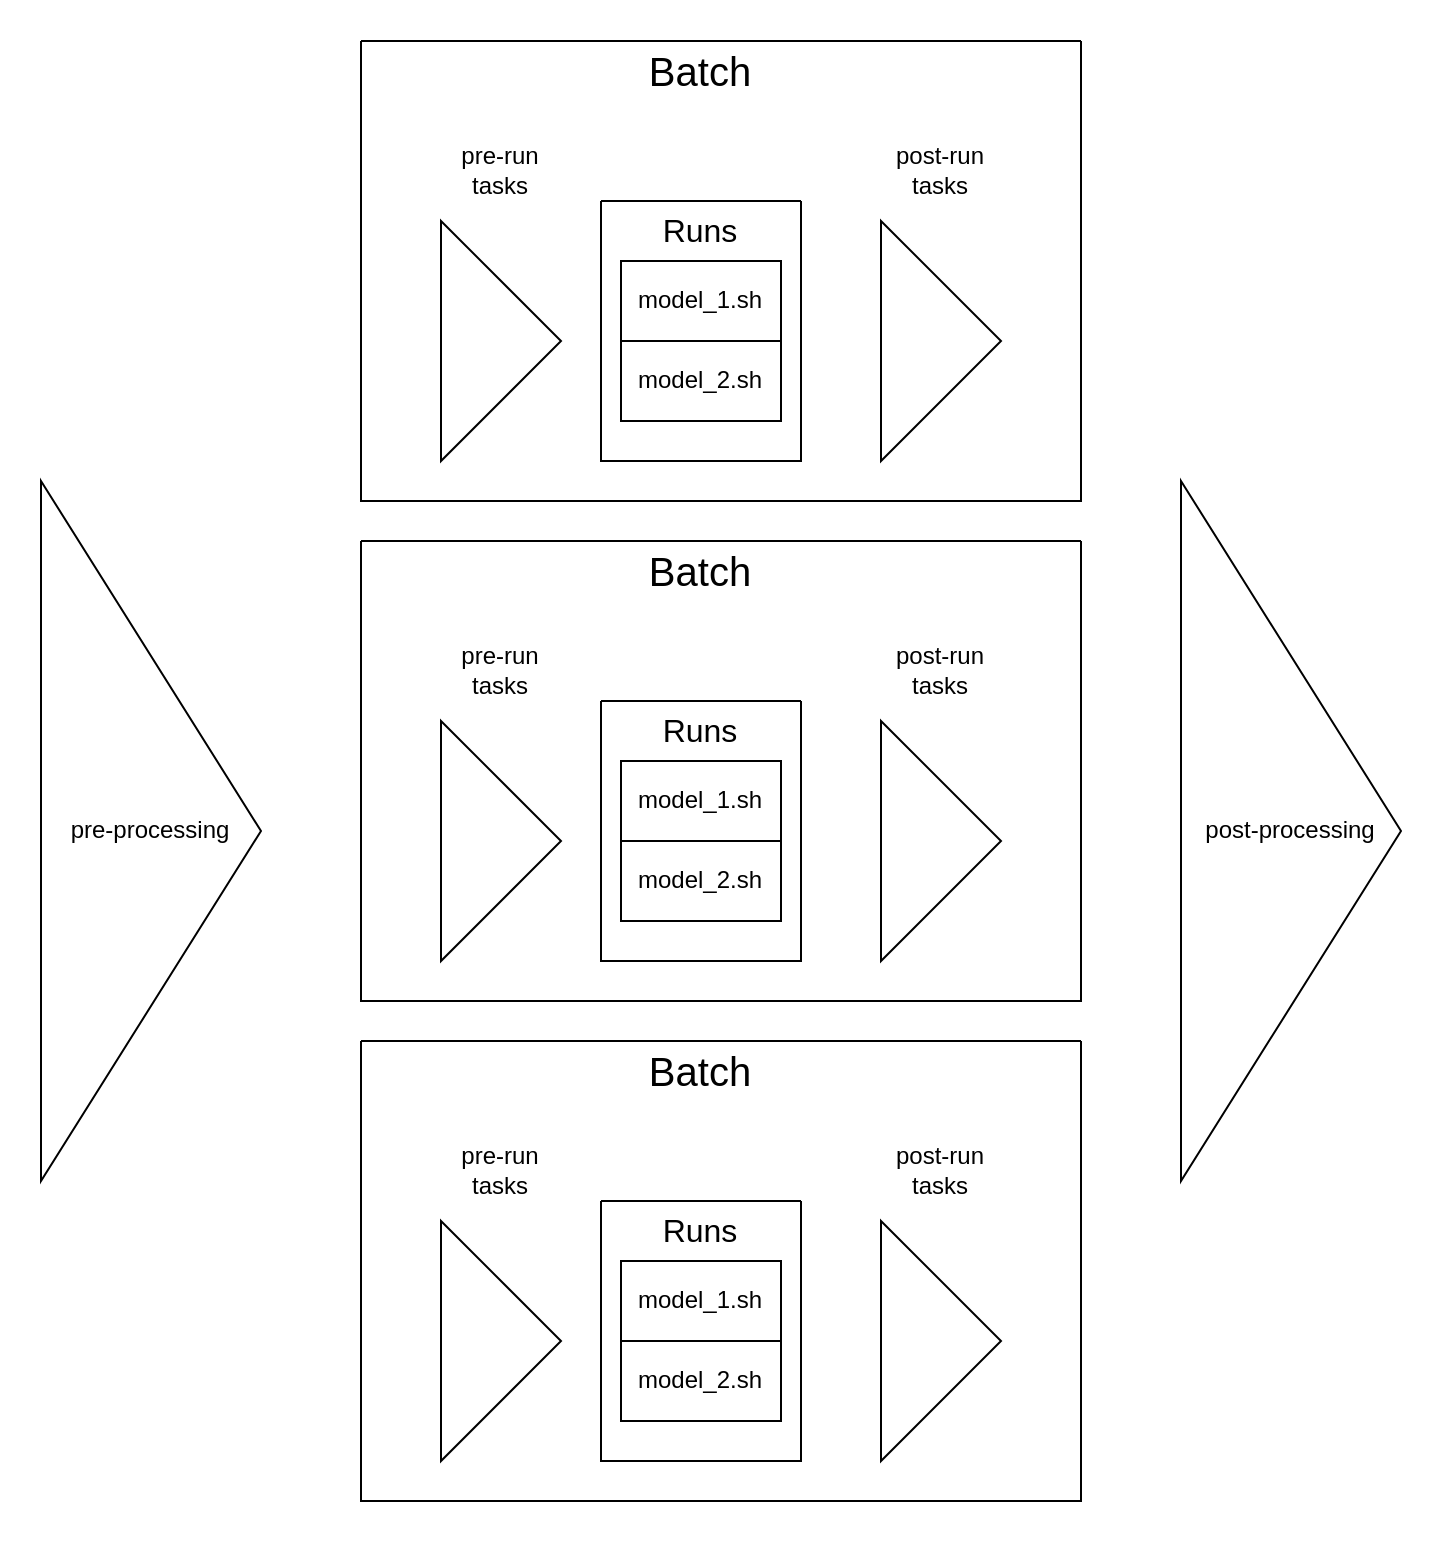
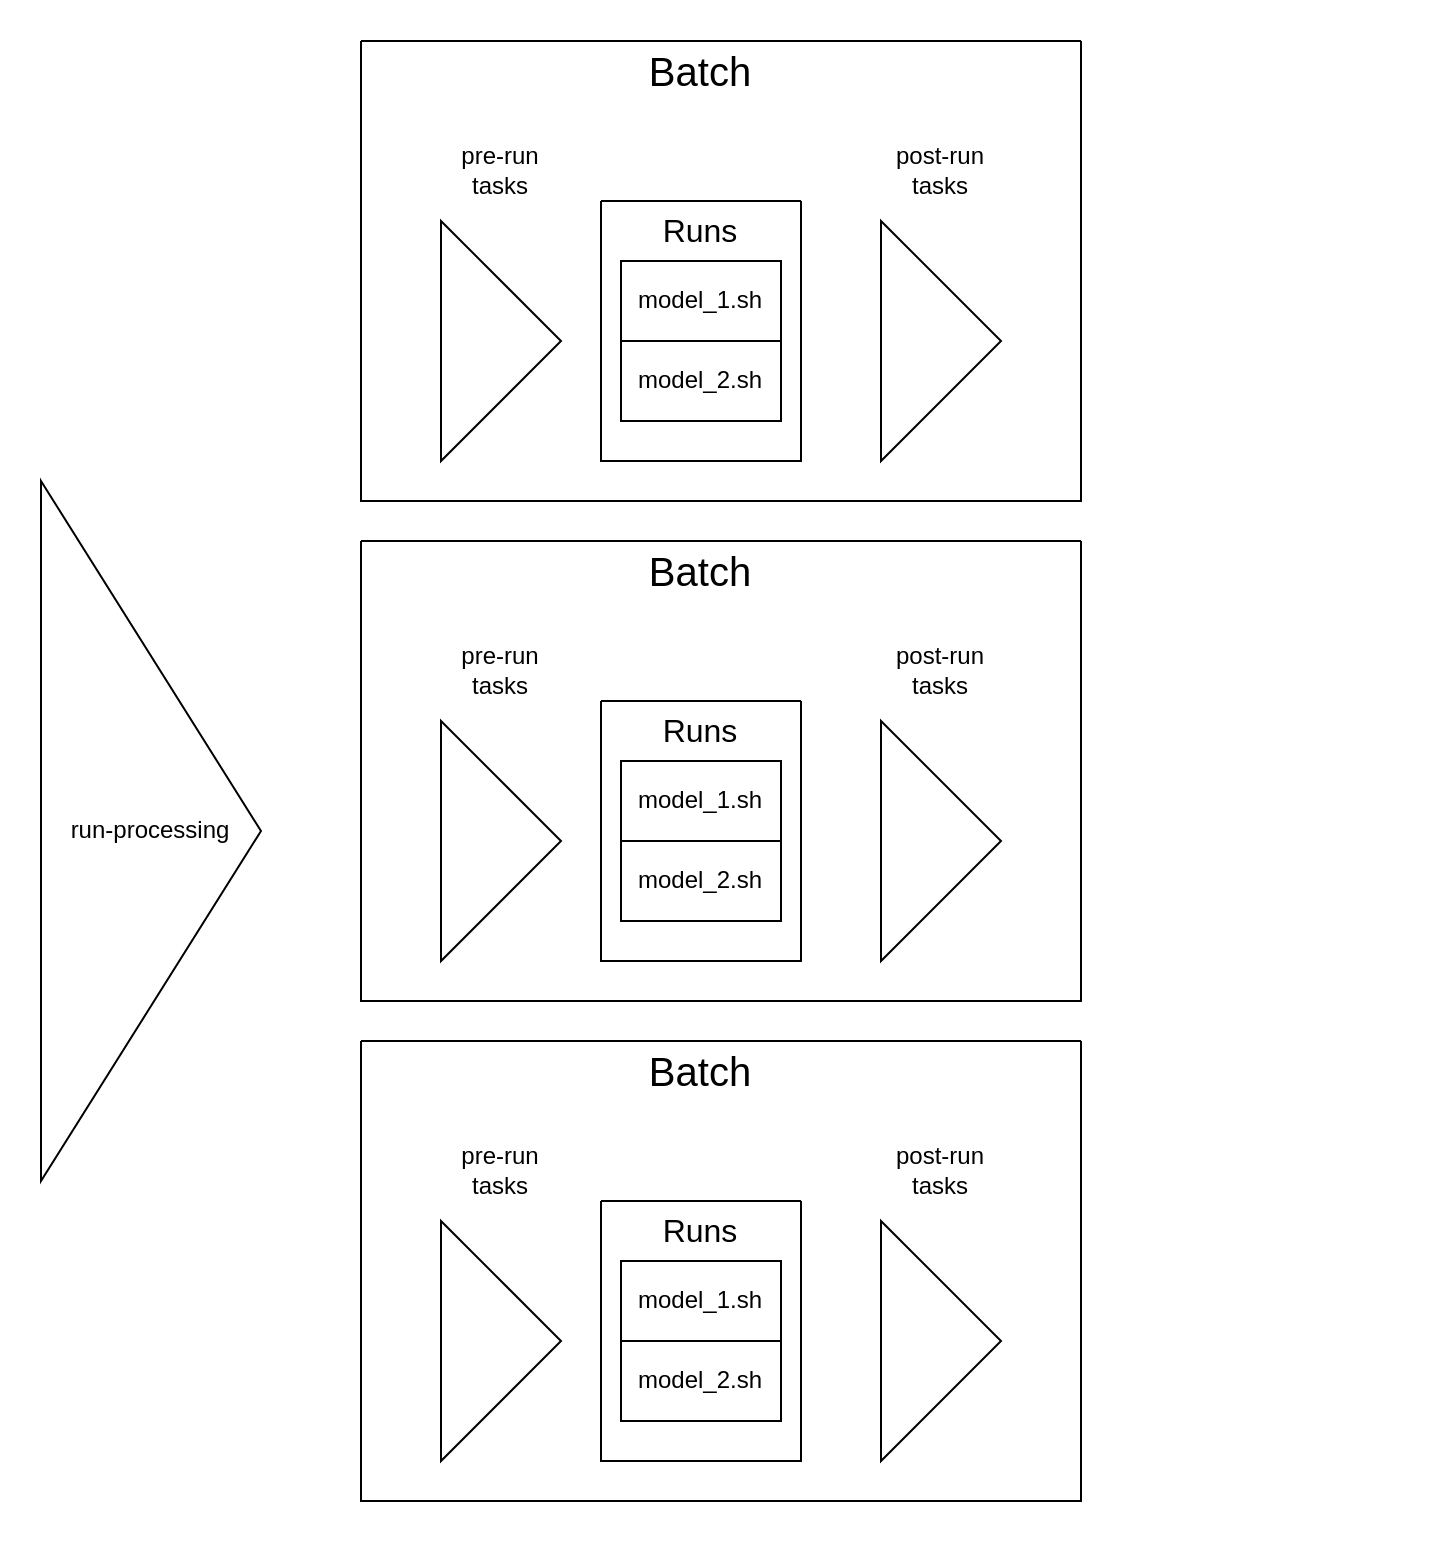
node "pre-processing": label "pre-processing" -> "run-processing"
node "post-processing": removed
